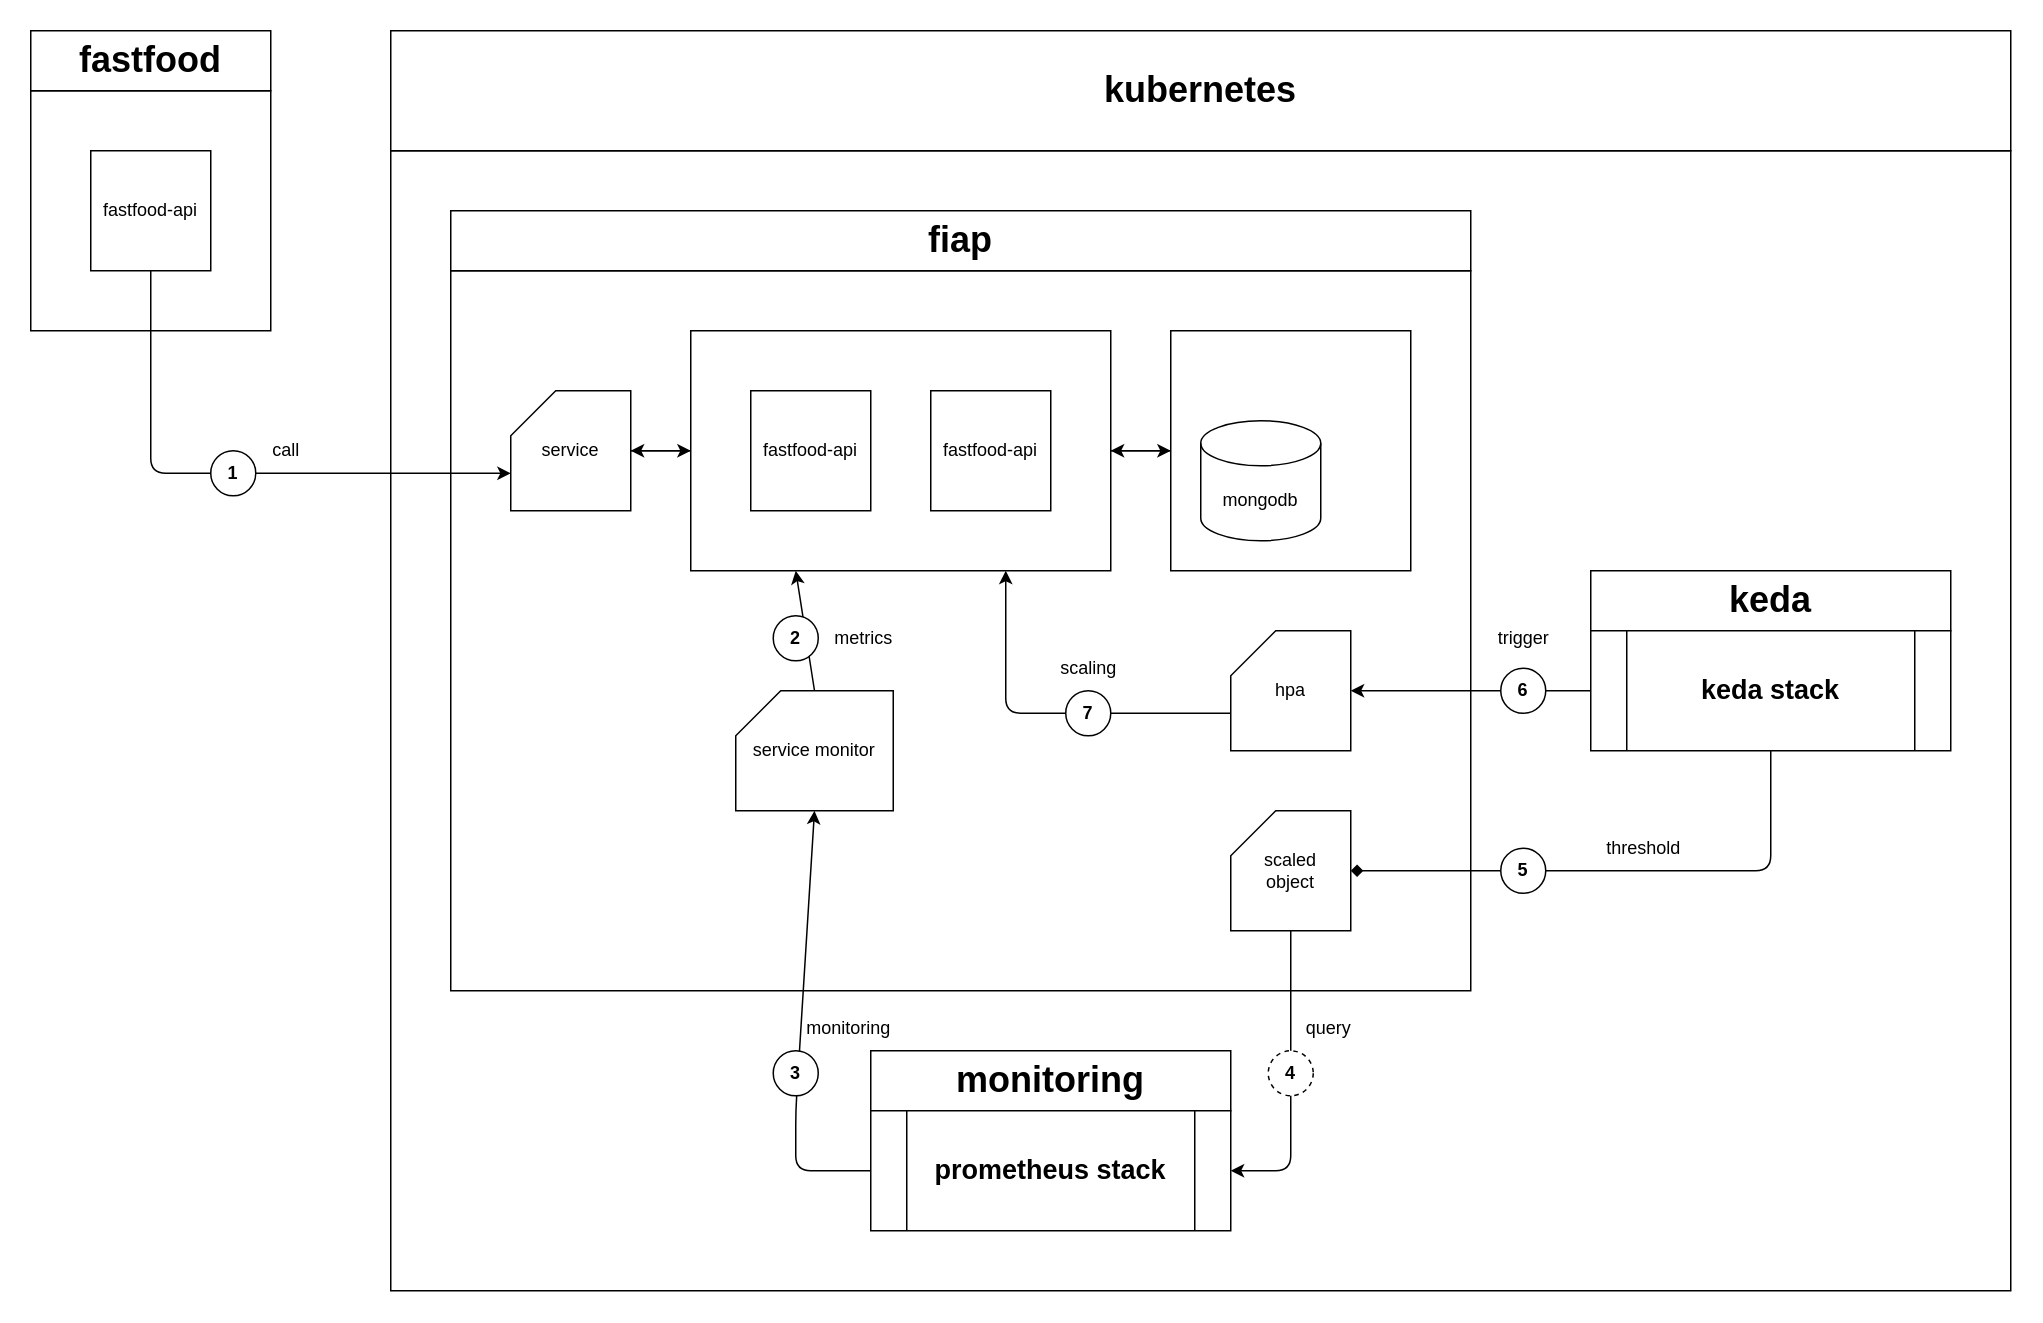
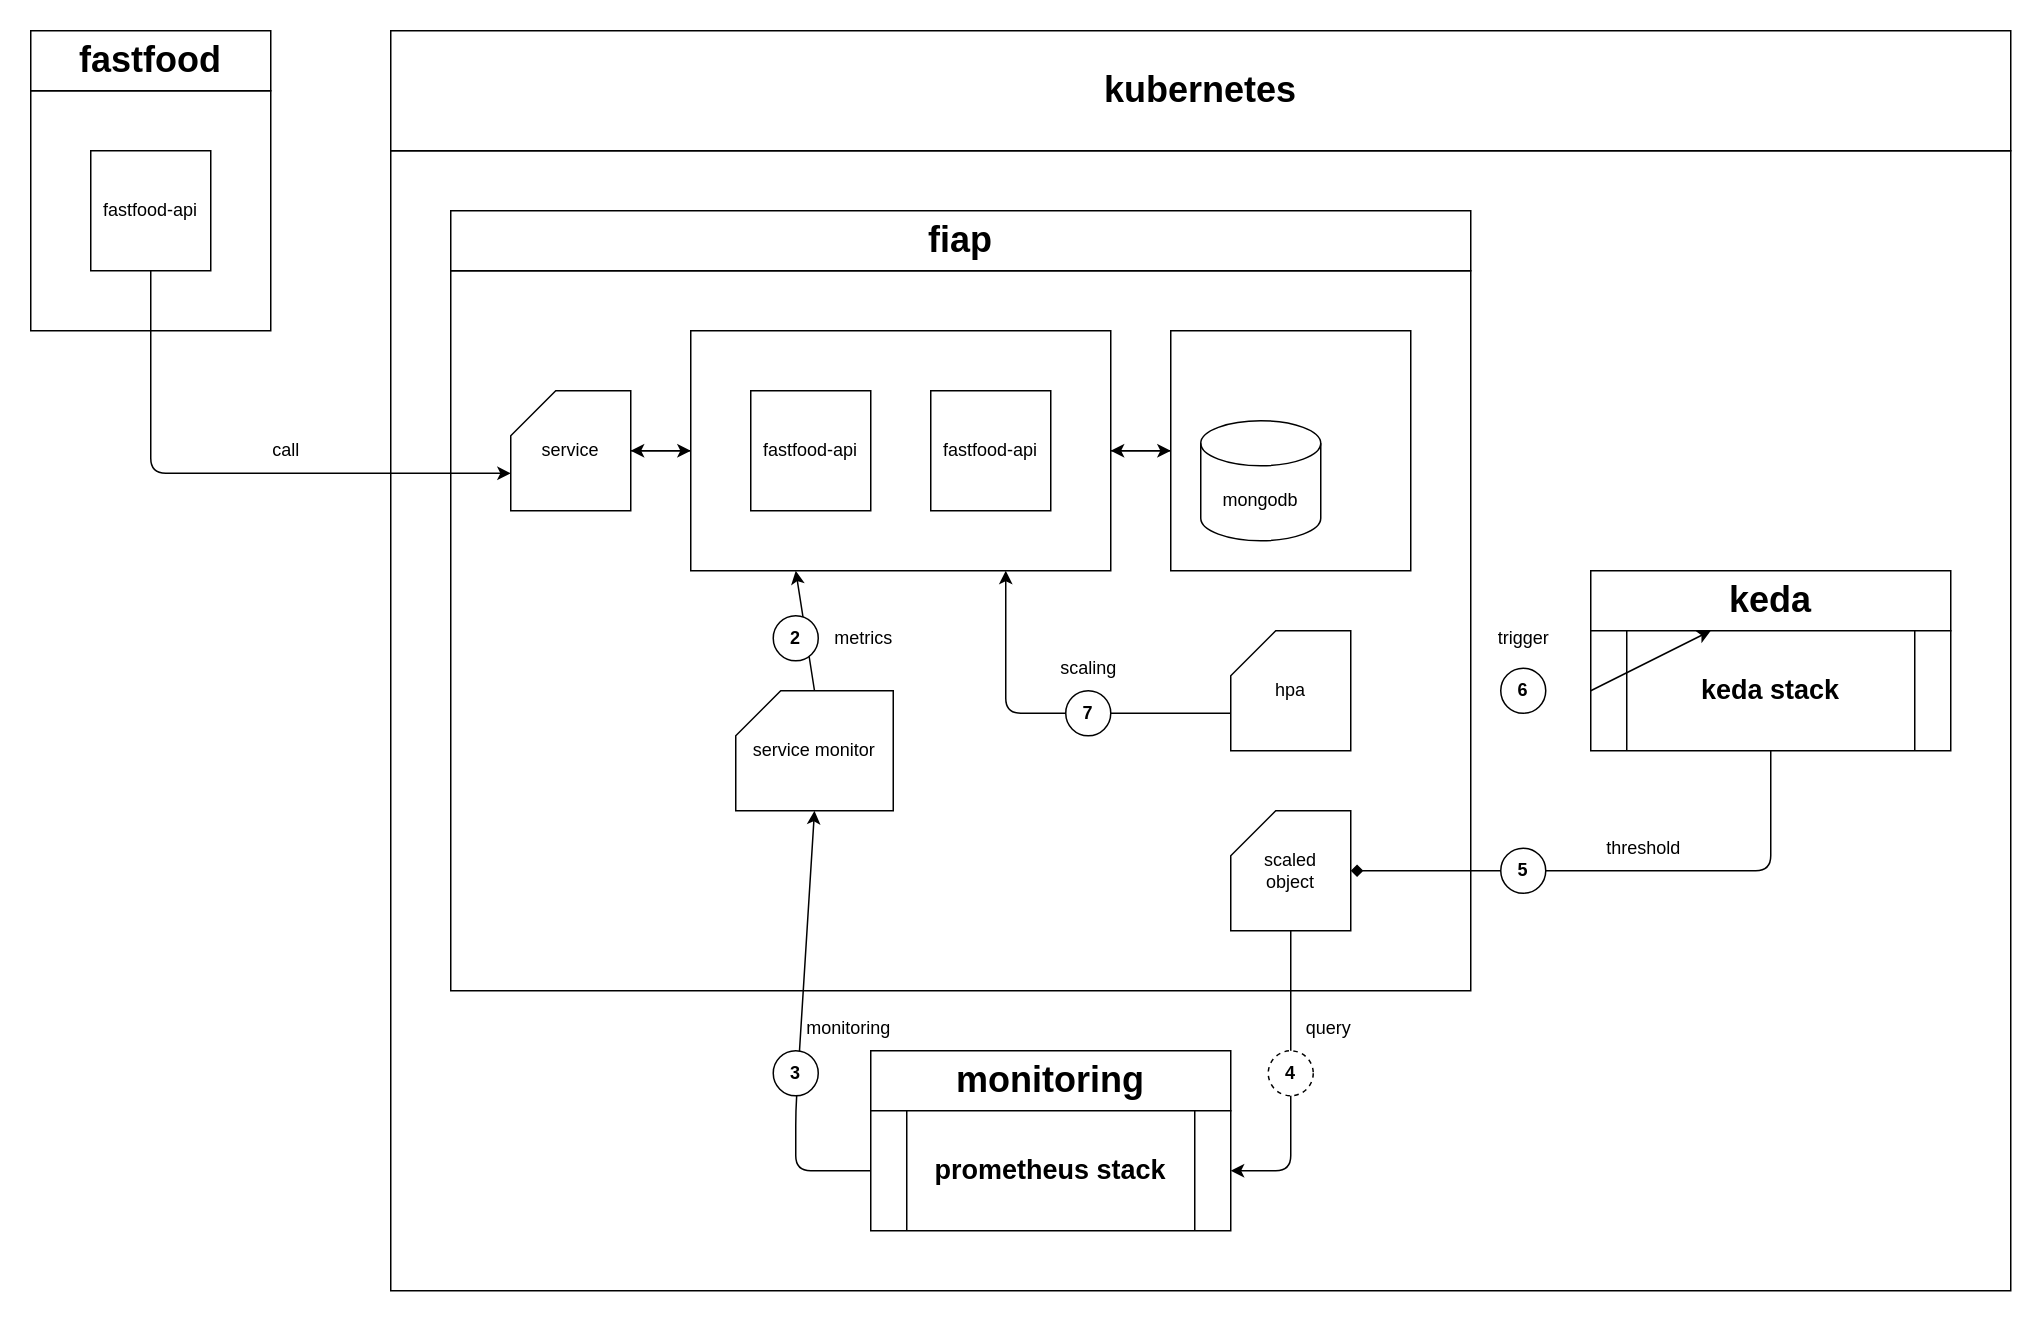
node "1": removed
edge "keda stack" -> "hpa": now "keda stack" -> "keda"
